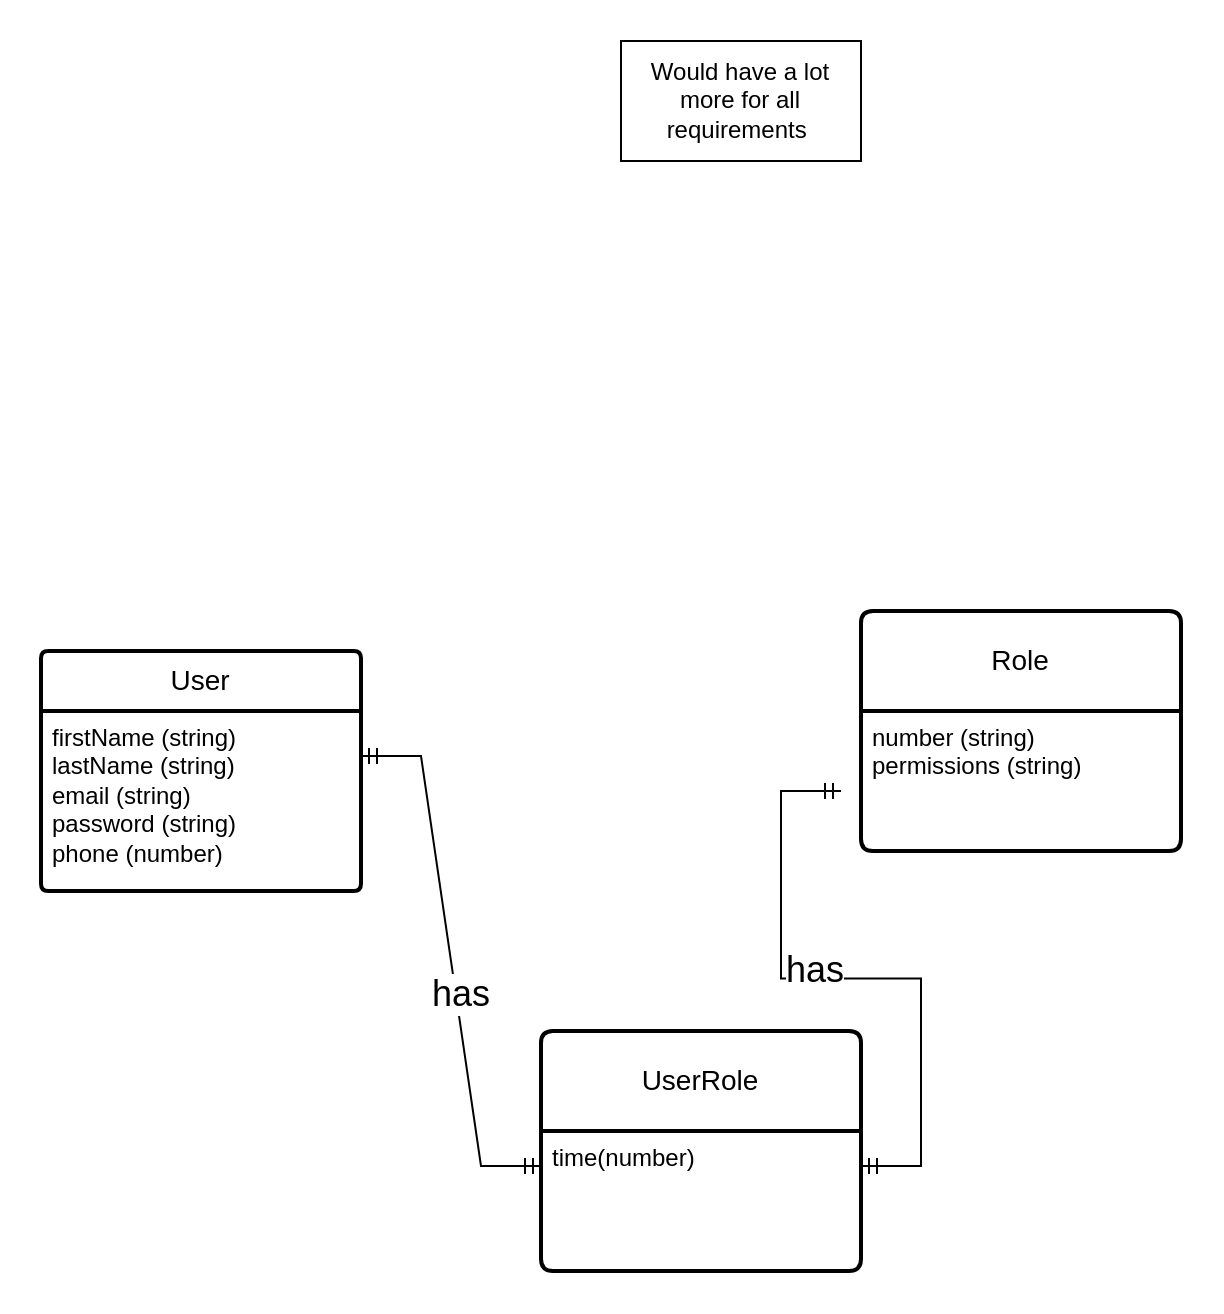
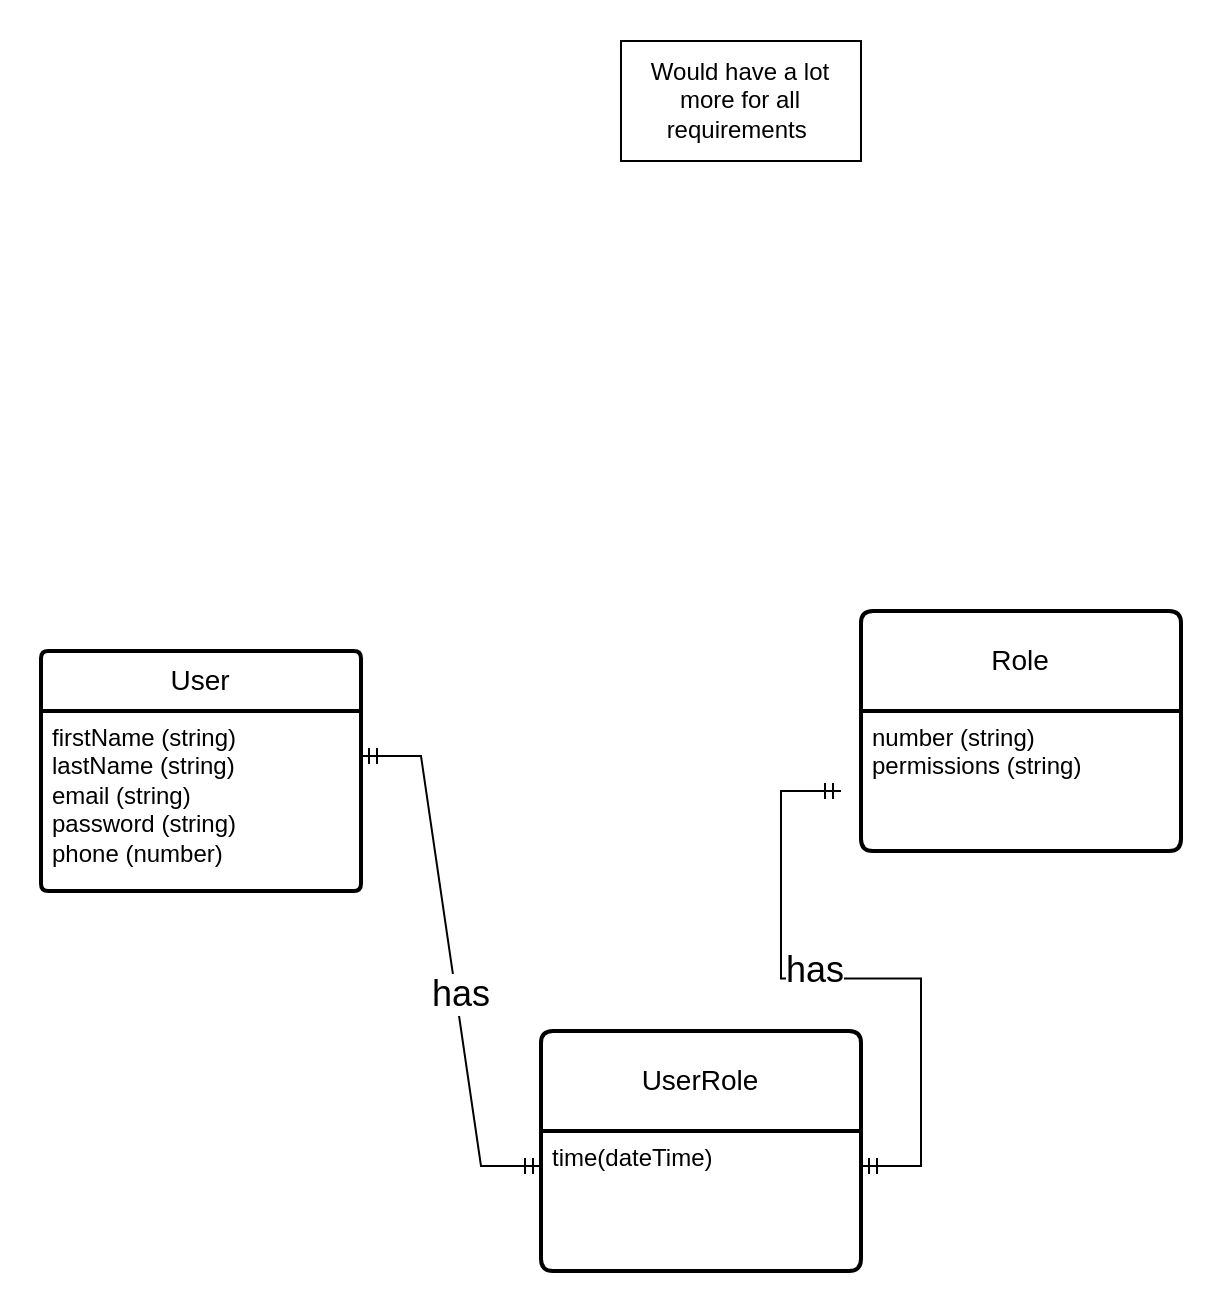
node "time(number)": label "time(number)" -> "time(dateTime)"
